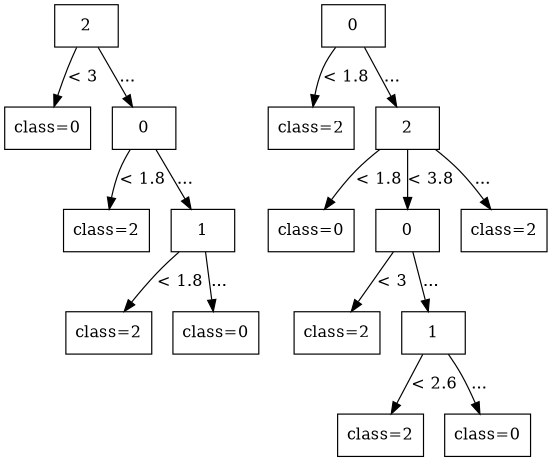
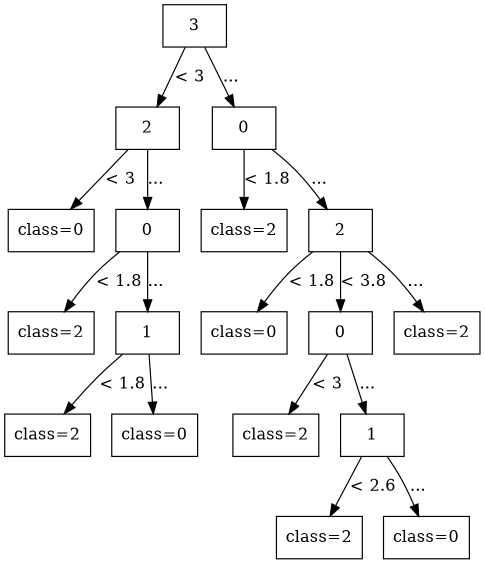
node "3": added
